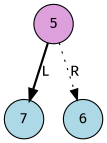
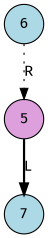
edge "5" -> "6": reversed
